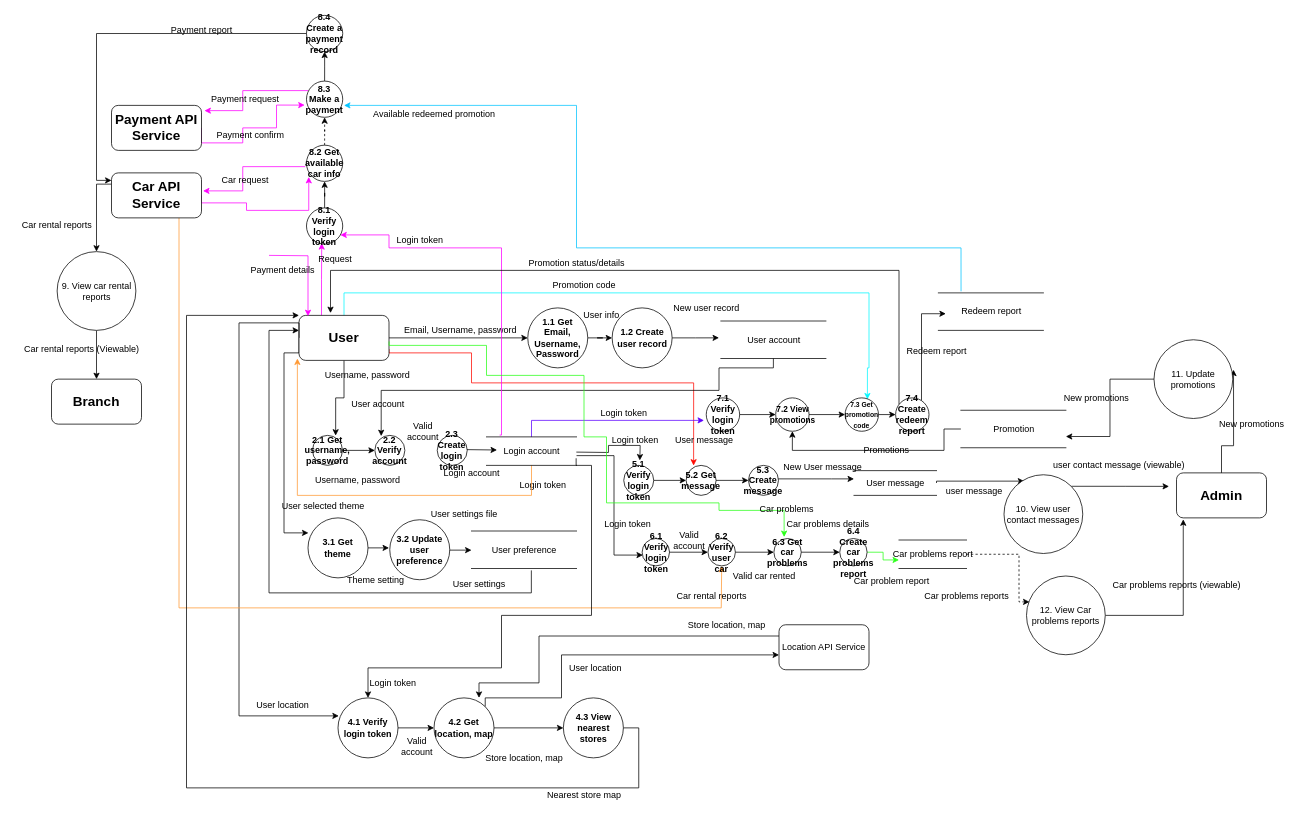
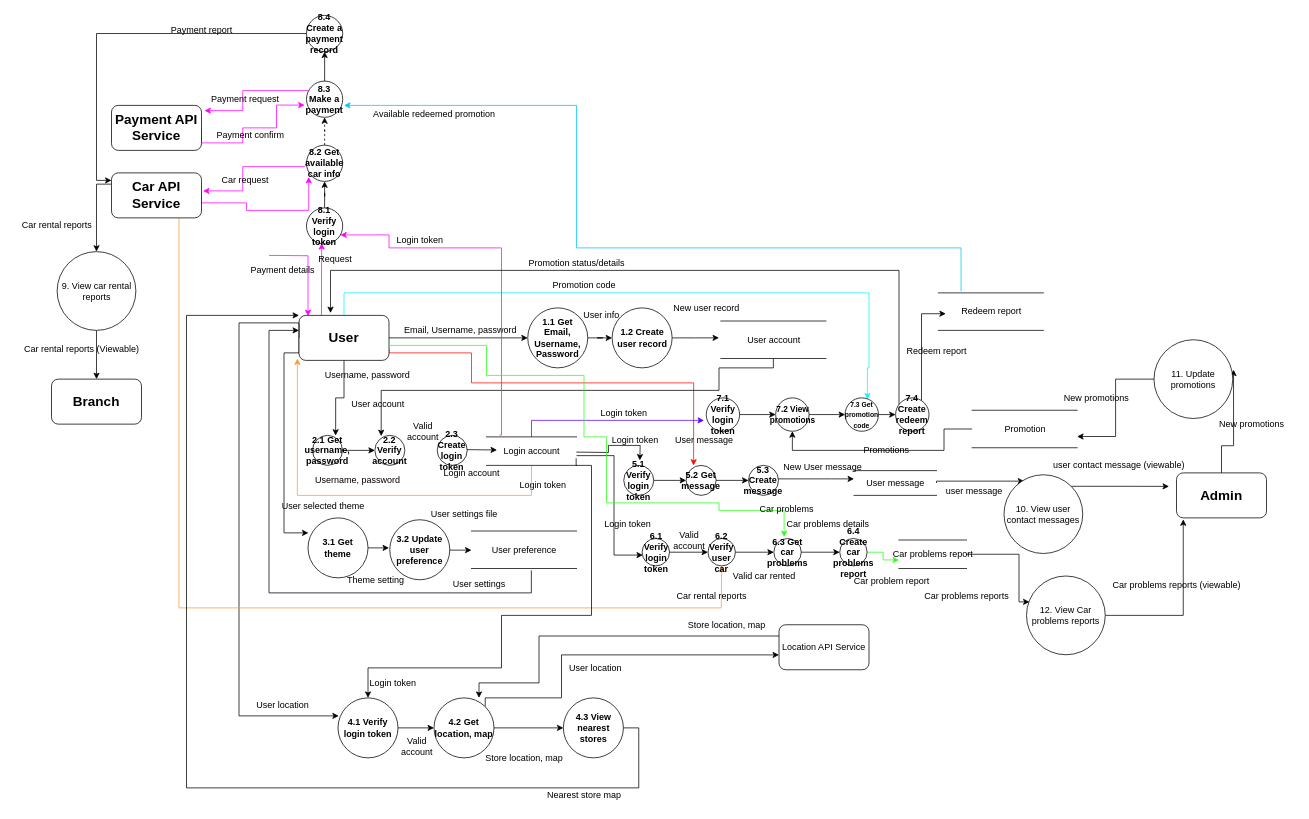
node "Promotion": moved (1013, 429) -> (1025, 429)
edge "Car problems report" -> "12. View Car problems reports": style dashed -> solid
